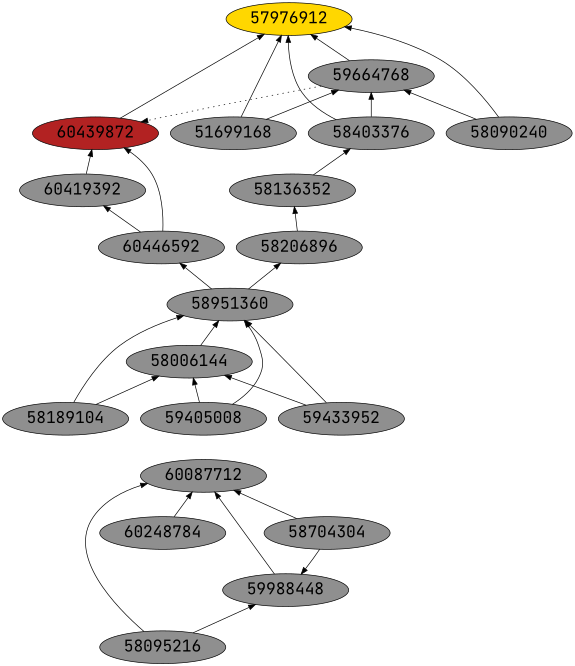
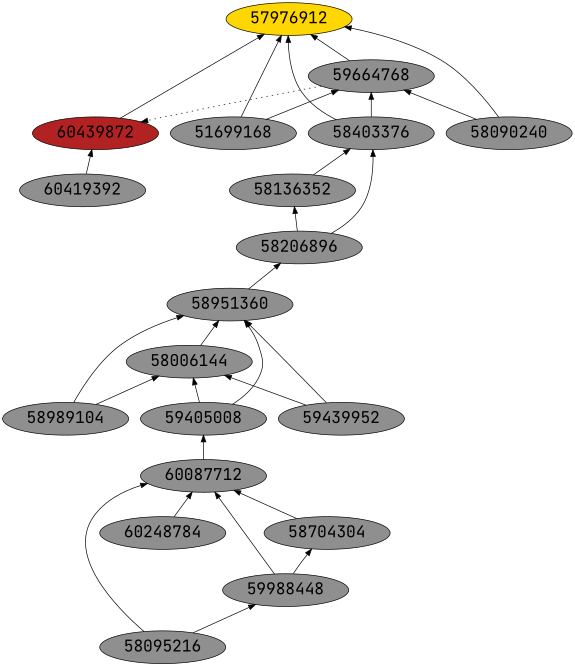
edge "58206896" -> "58403376": added
node "60446592": removed
node "58189104": label "58189104" -> "58989104"
node "59433952": label "59433952" -> "59439952"
edge "60087712" -> "59405008": added
edge "58704304" -> "59988448": reversed
